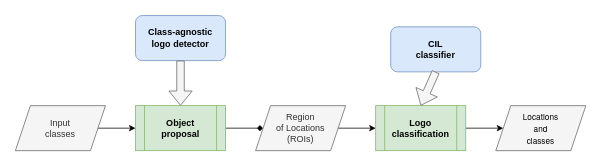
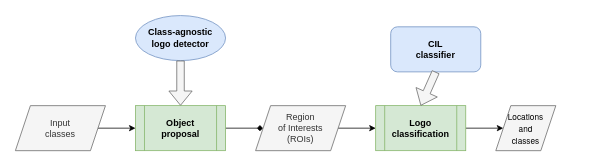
node "Class-agnostic logo detector": shape rounded rectangle -> ellipse
node "Region of Locations (ROIs)": label "Region of Locations (ROIs)" -> "Region of Interests (ROIs)"
node "Locations and classes": size 90x45 -> 60x45
